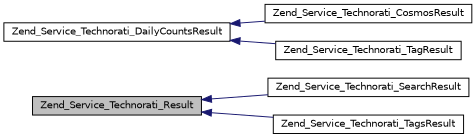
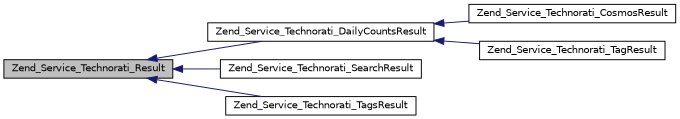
edge "Zend_Service_Technorati_DailyCountsResult" -> "Zend_Service_Technorati_Result": added
